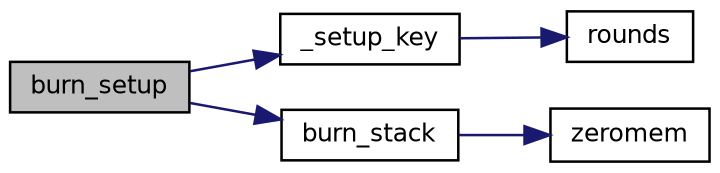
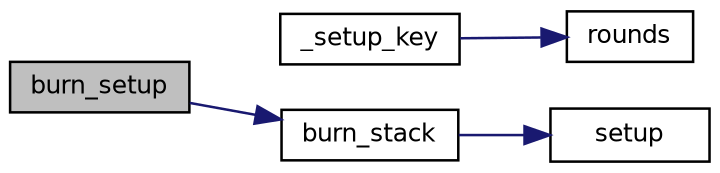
edge "burn_setup" -> "_setup_key": removed
node "zeromem": label "zeromem" -> "setup"
